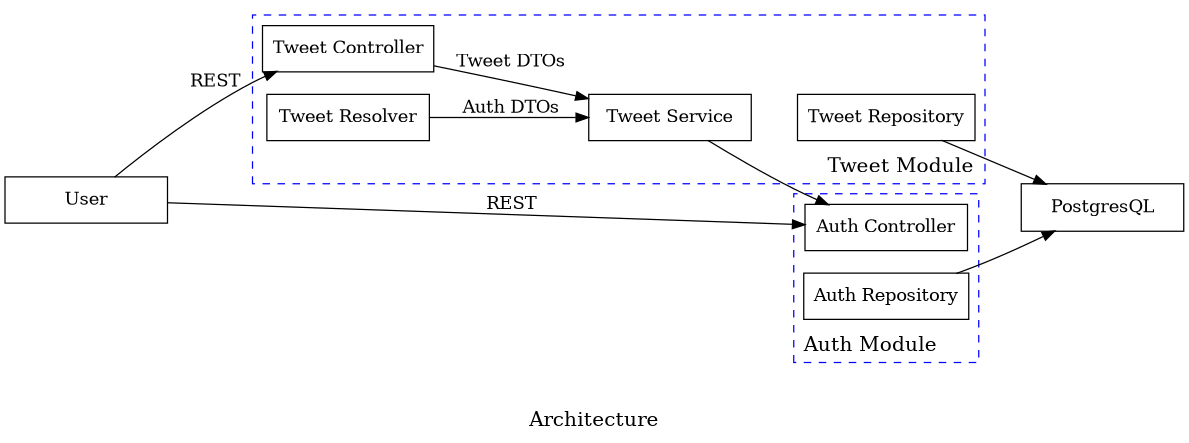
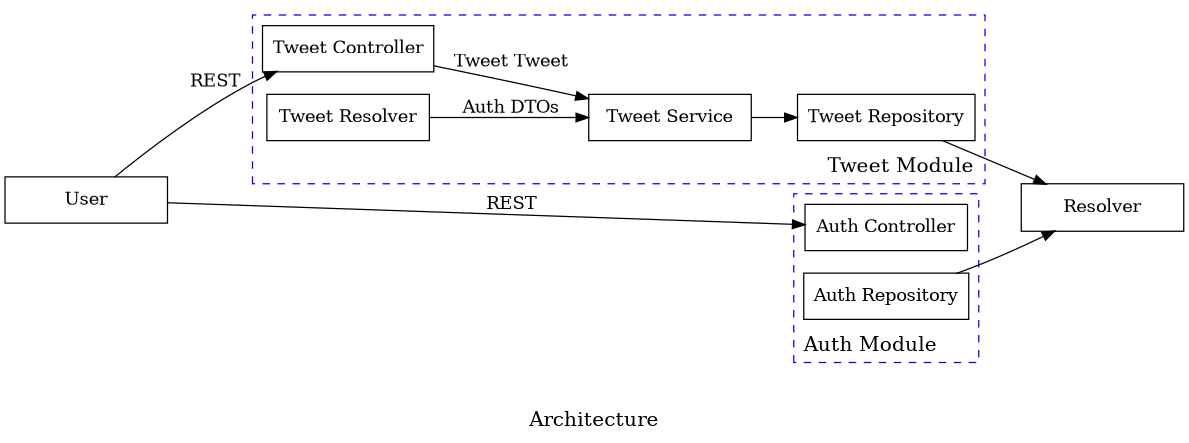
edge "Tweet Controller" -> "Tweet Service": label "Tweet DTOs" -> "Tweet Tweet"
edge "Tweet Service" -> "Auth Controller": now "Tweet Service" -> "Tweet Repository"
node "PostgresQL": label "PostgresQL" -> "Resolver"
